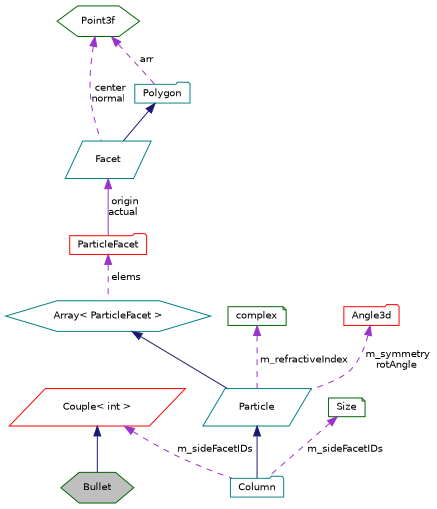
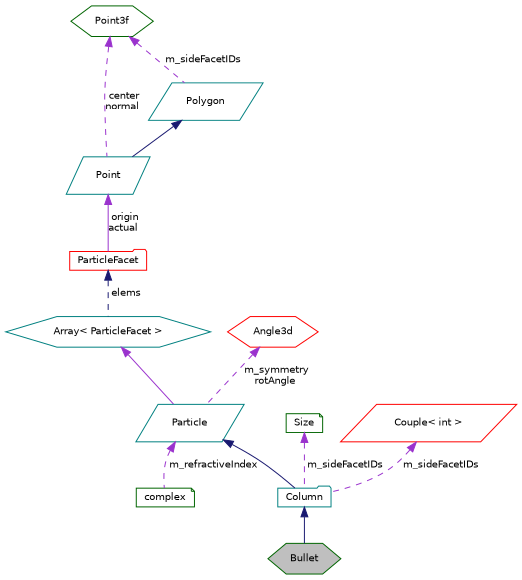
edge "Polygon" -> "Point3f": label " arr" -> " m_sideFacetIDs"
node "Polygon": shape folder -> parallelogram
node "Facet": label "Facet" -> "Point"
edge "Array< ParticleFacet >" -> "ParticleFacet": color darkorchid3 -> midnightblue
node "Angle3d": shape folder -> hexagon
edge "Particle" -> "complex": reversed
edge "Particle" -> "Array< ParticleFacet >": color midnightblue -> darkorchid3
edge "Bullet" -> "Couple< int >": now "Bullet" -> "Column"
